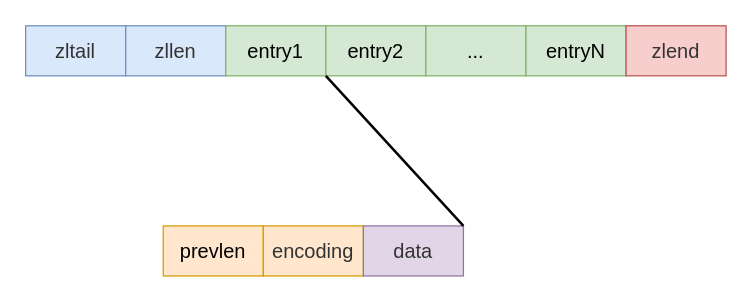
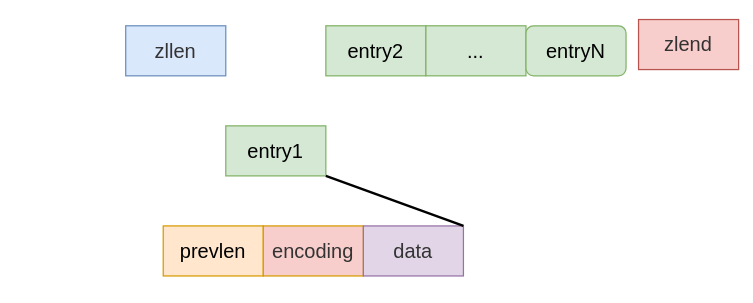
node "zltail": removed
node "entry1": moved (276, 51) -> (276, 151)
node "entryN": shape rectangle -> rounded rectangle
node "zlend": moved (676, 51) -> (688, 44)
node "encoding": fillcolor #ffe6cc -> #f8cecc
